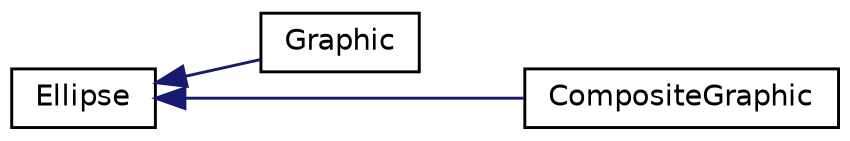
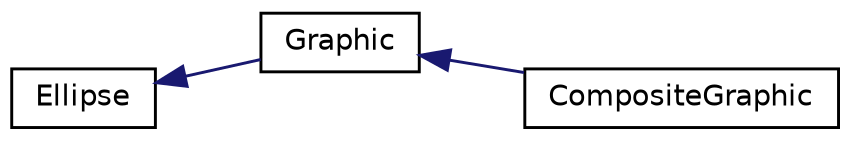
edge "CompositeGraphic" -> "Ellipse": now "CompositeGraphic" -> "Graphic"
